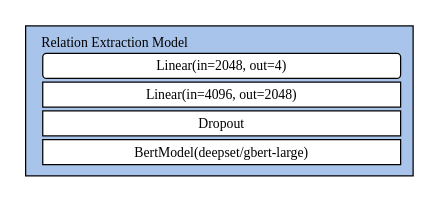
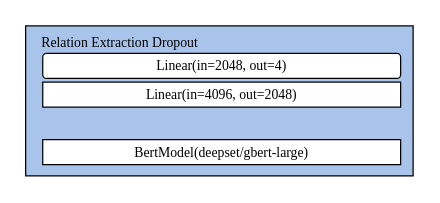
node "Relation Extraction Model": label "Relation Extraction Model" -> "Relation Extraction Dropout"
node "Dropout": removed
